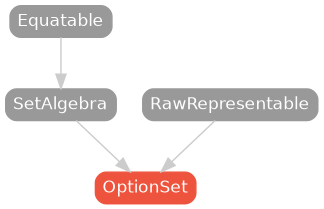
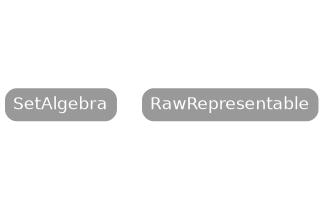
node "Equatable": removed
node "OptionSet": removed
